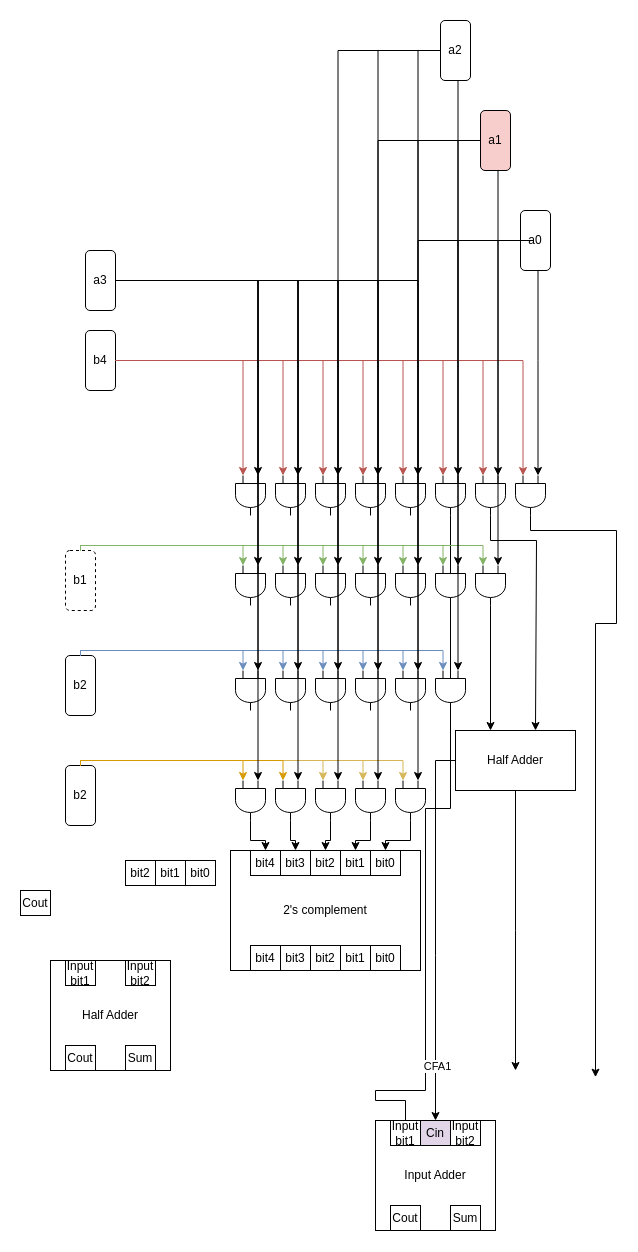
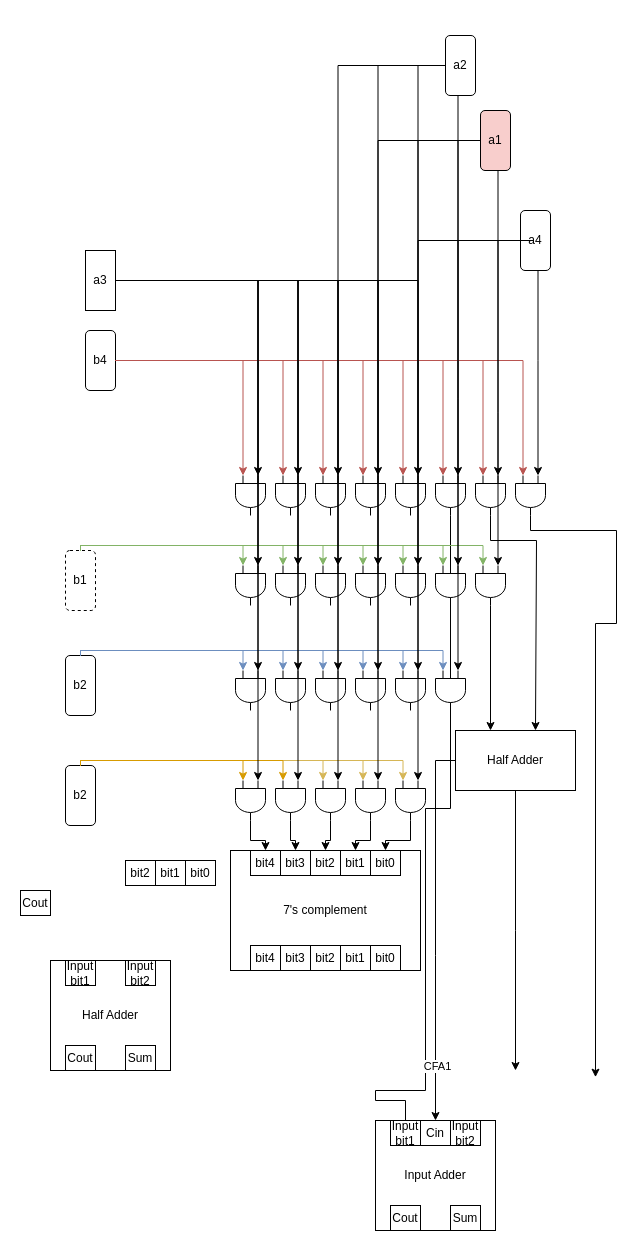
node "a2": moved (456, 51) -> (461, 66)
node "a0": label "a0" -> "a4"
node "a3": shape rounded rectangle -> rectangle
node "2's complement": label "2's complement" -> "7's complement"
node "Cin": fillcolor #e1d5e7 -> #ffffff
